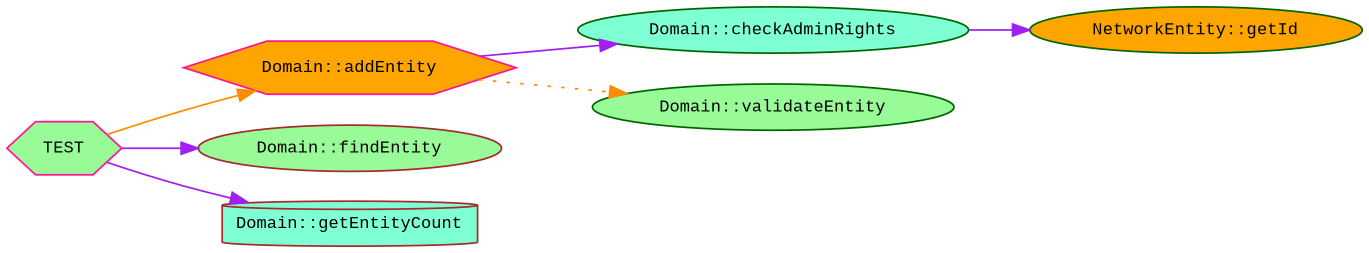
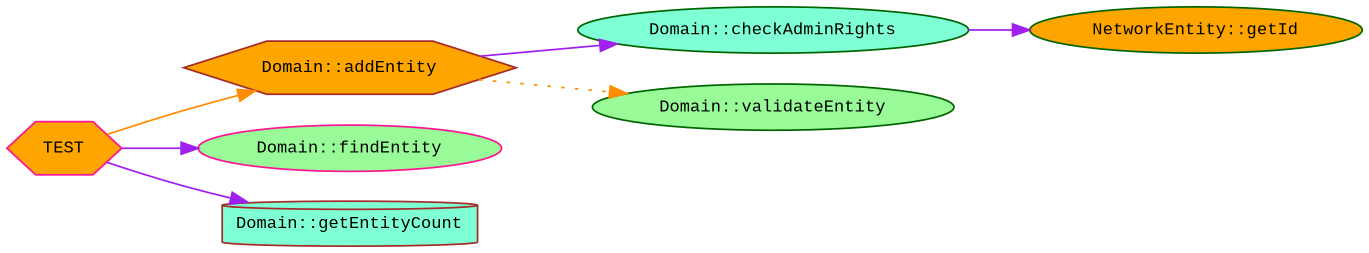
node "Domain::addEntity": color deeppink -> brown
node "TEST": fillcolor palegreen -> orange
node "Domain::findEntity": color brown -> deeppink
